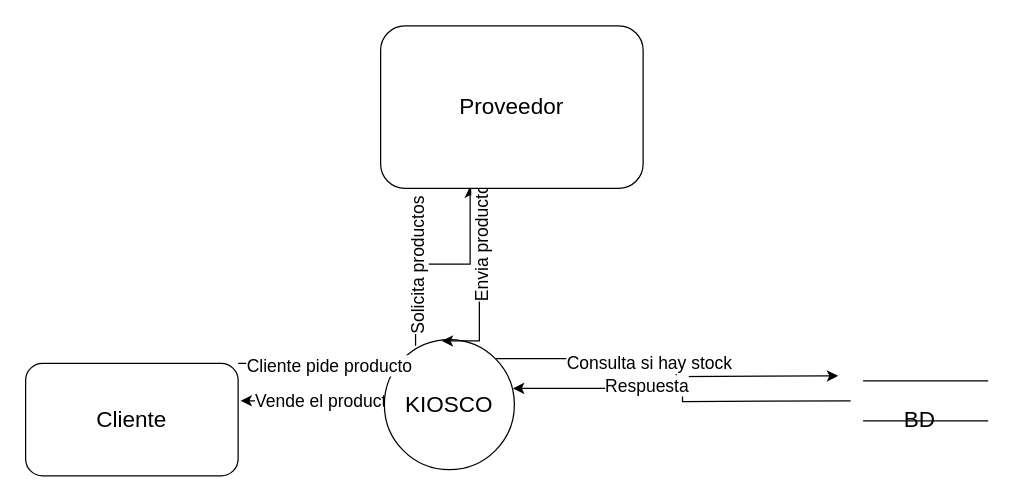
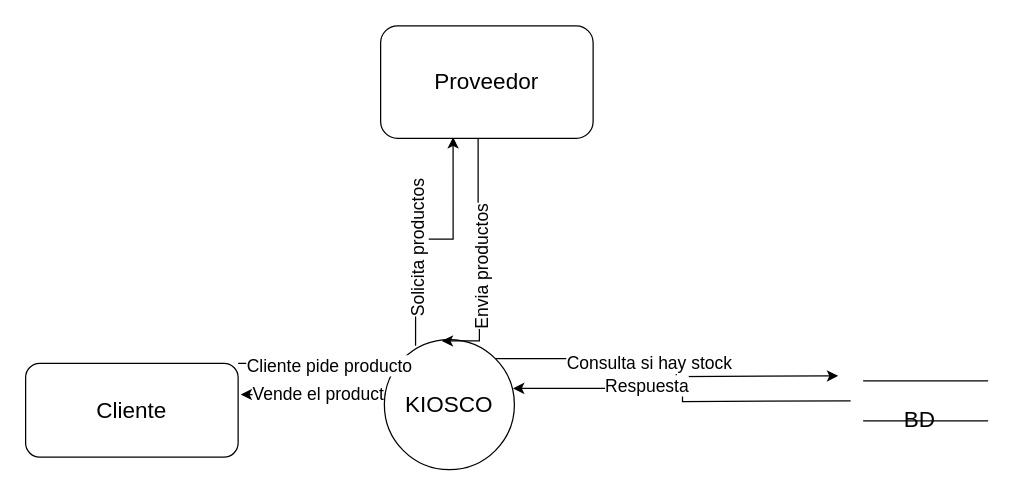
node "Proveedor": size 263x163 -> 213x113
node "Cliente": size 213x113 -> 213x94
